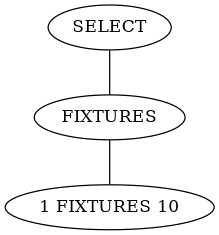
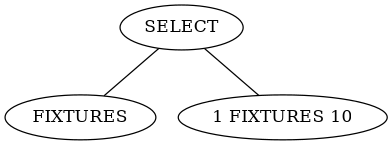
edge "FIXTURES" -- "1 FIXTURES 10": now "SELECT" -- "1 FIXTURES 10"
